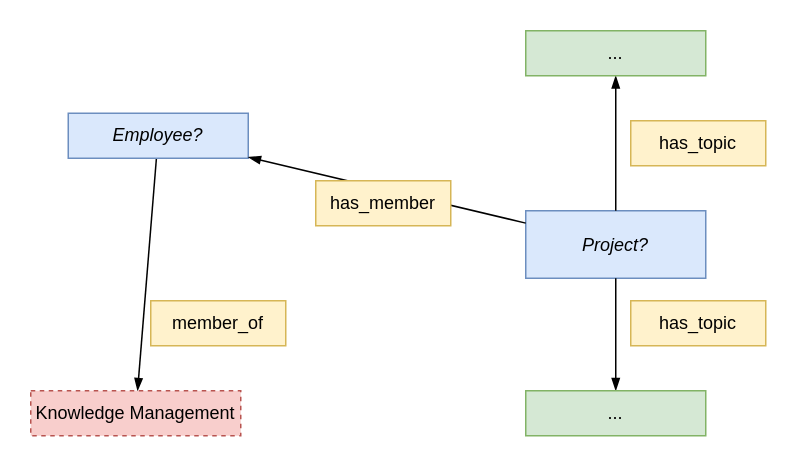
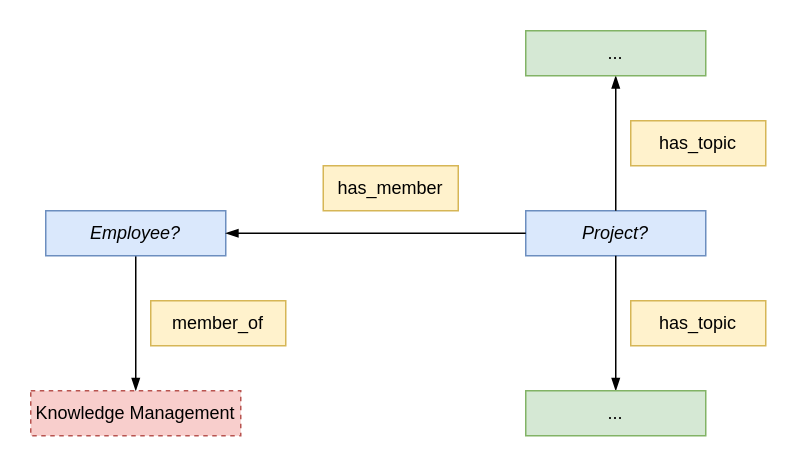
node "Employee?": moved (158, 136) -> (136, 233)
node "has_member": moved (383, 203) -> (391, 188)
node "Project?": size 180x68 -> 180x45
